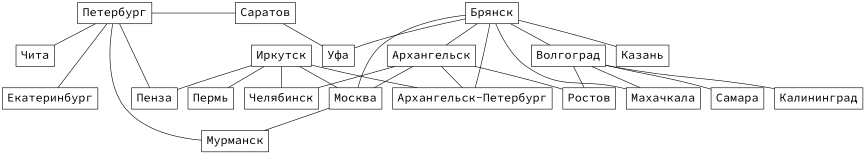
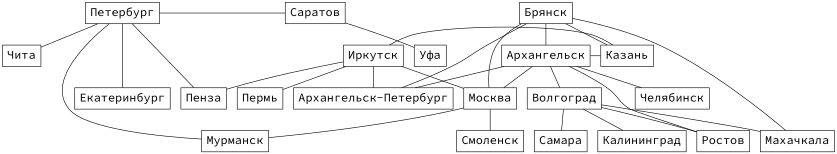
edge "Брянск" -- "Уфа": removed
edge "Брянск" -- "Волгоград": now "Архангельск" -- "Волгоград"
edge "Архангельск" -- "Казань": added
edge "Иркутск" -- "Челябинск": now "Иркутск" -- "Казань"
node "Смоленск": added
